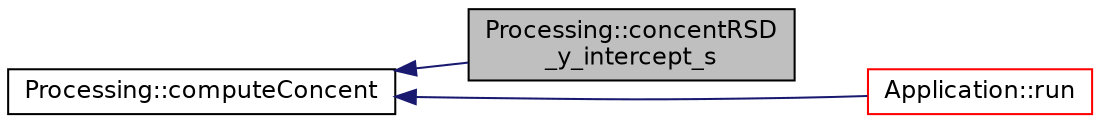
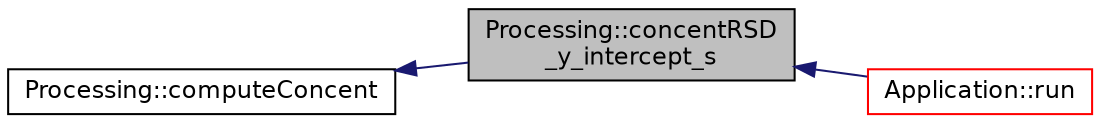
edge "Application::run" -> "Processing::computeConcent": now "Application::run" -> "Processing::concentRSD _y_intercept_s"
